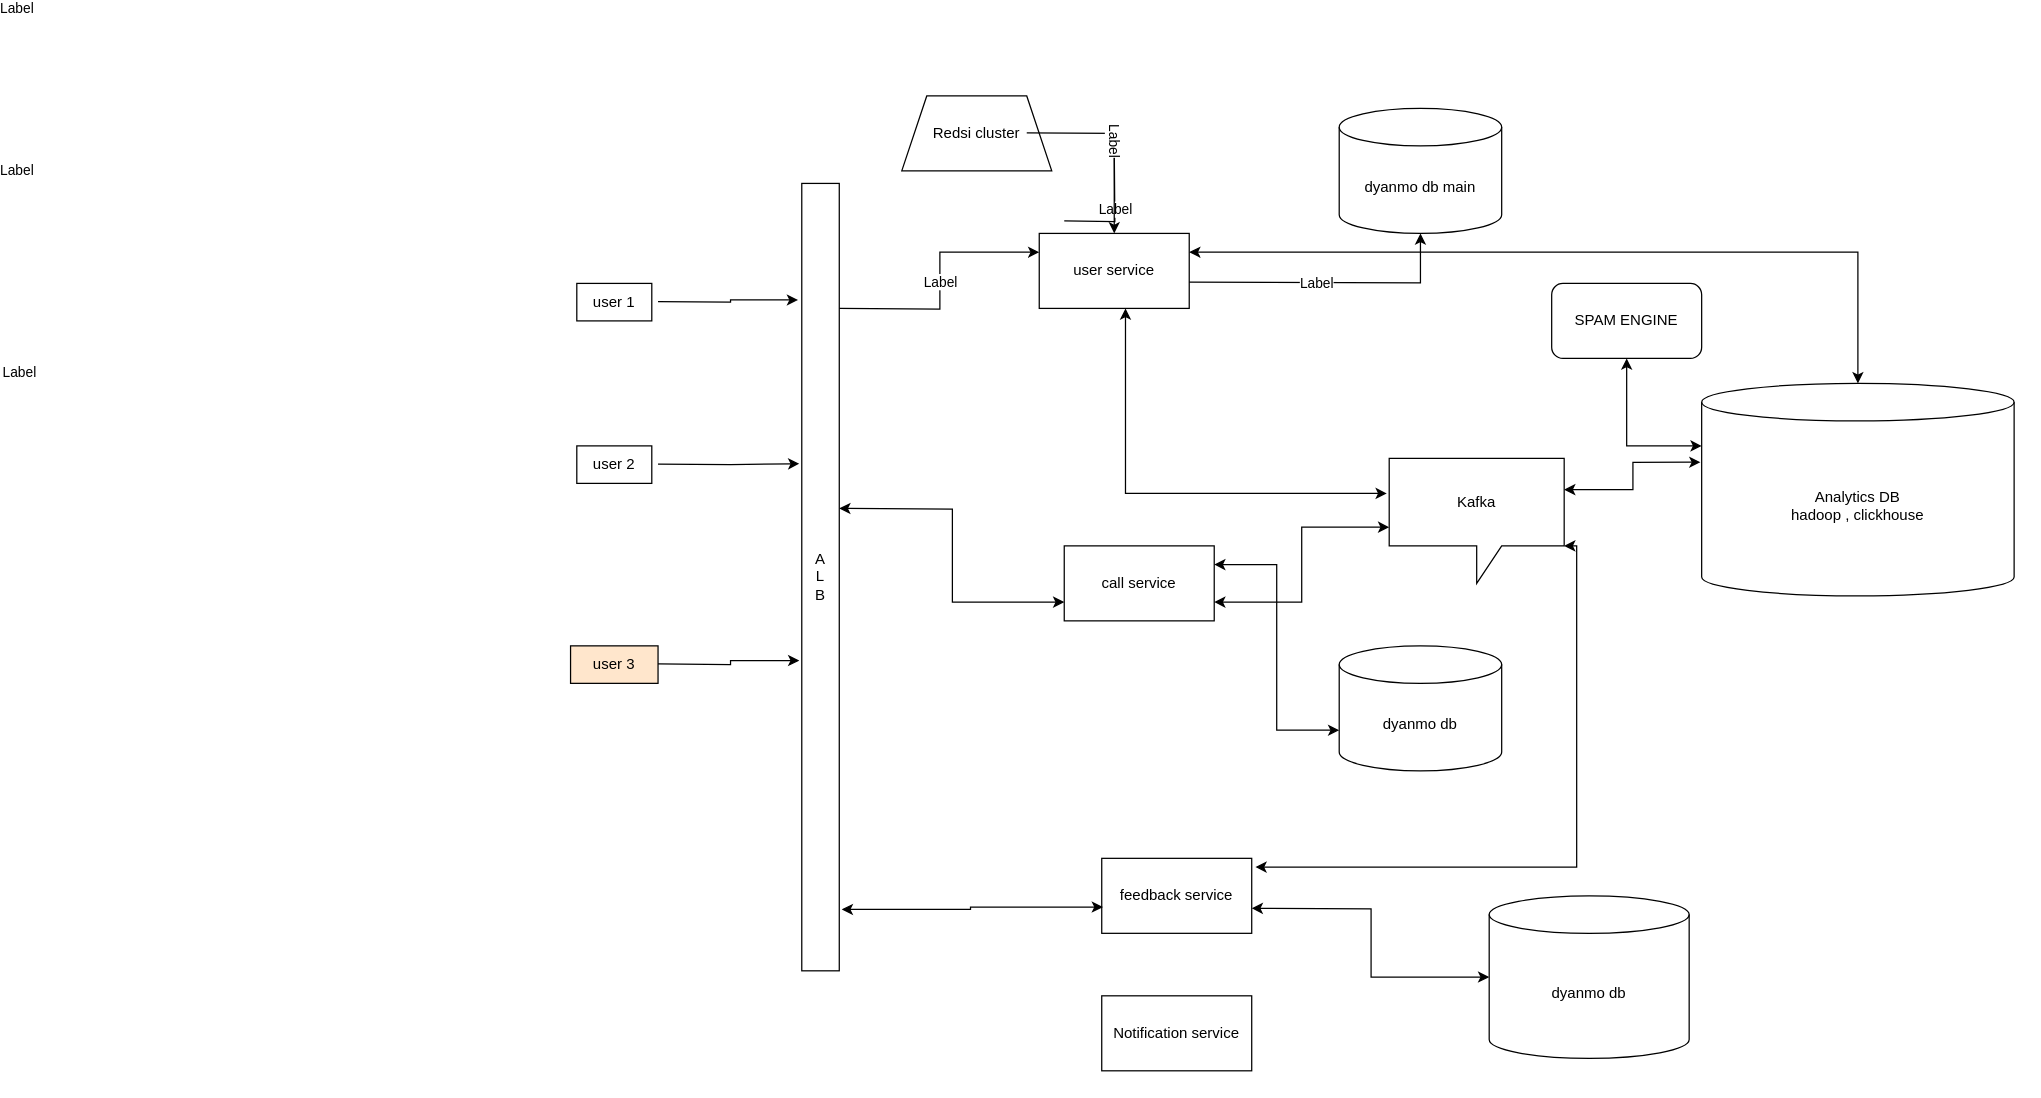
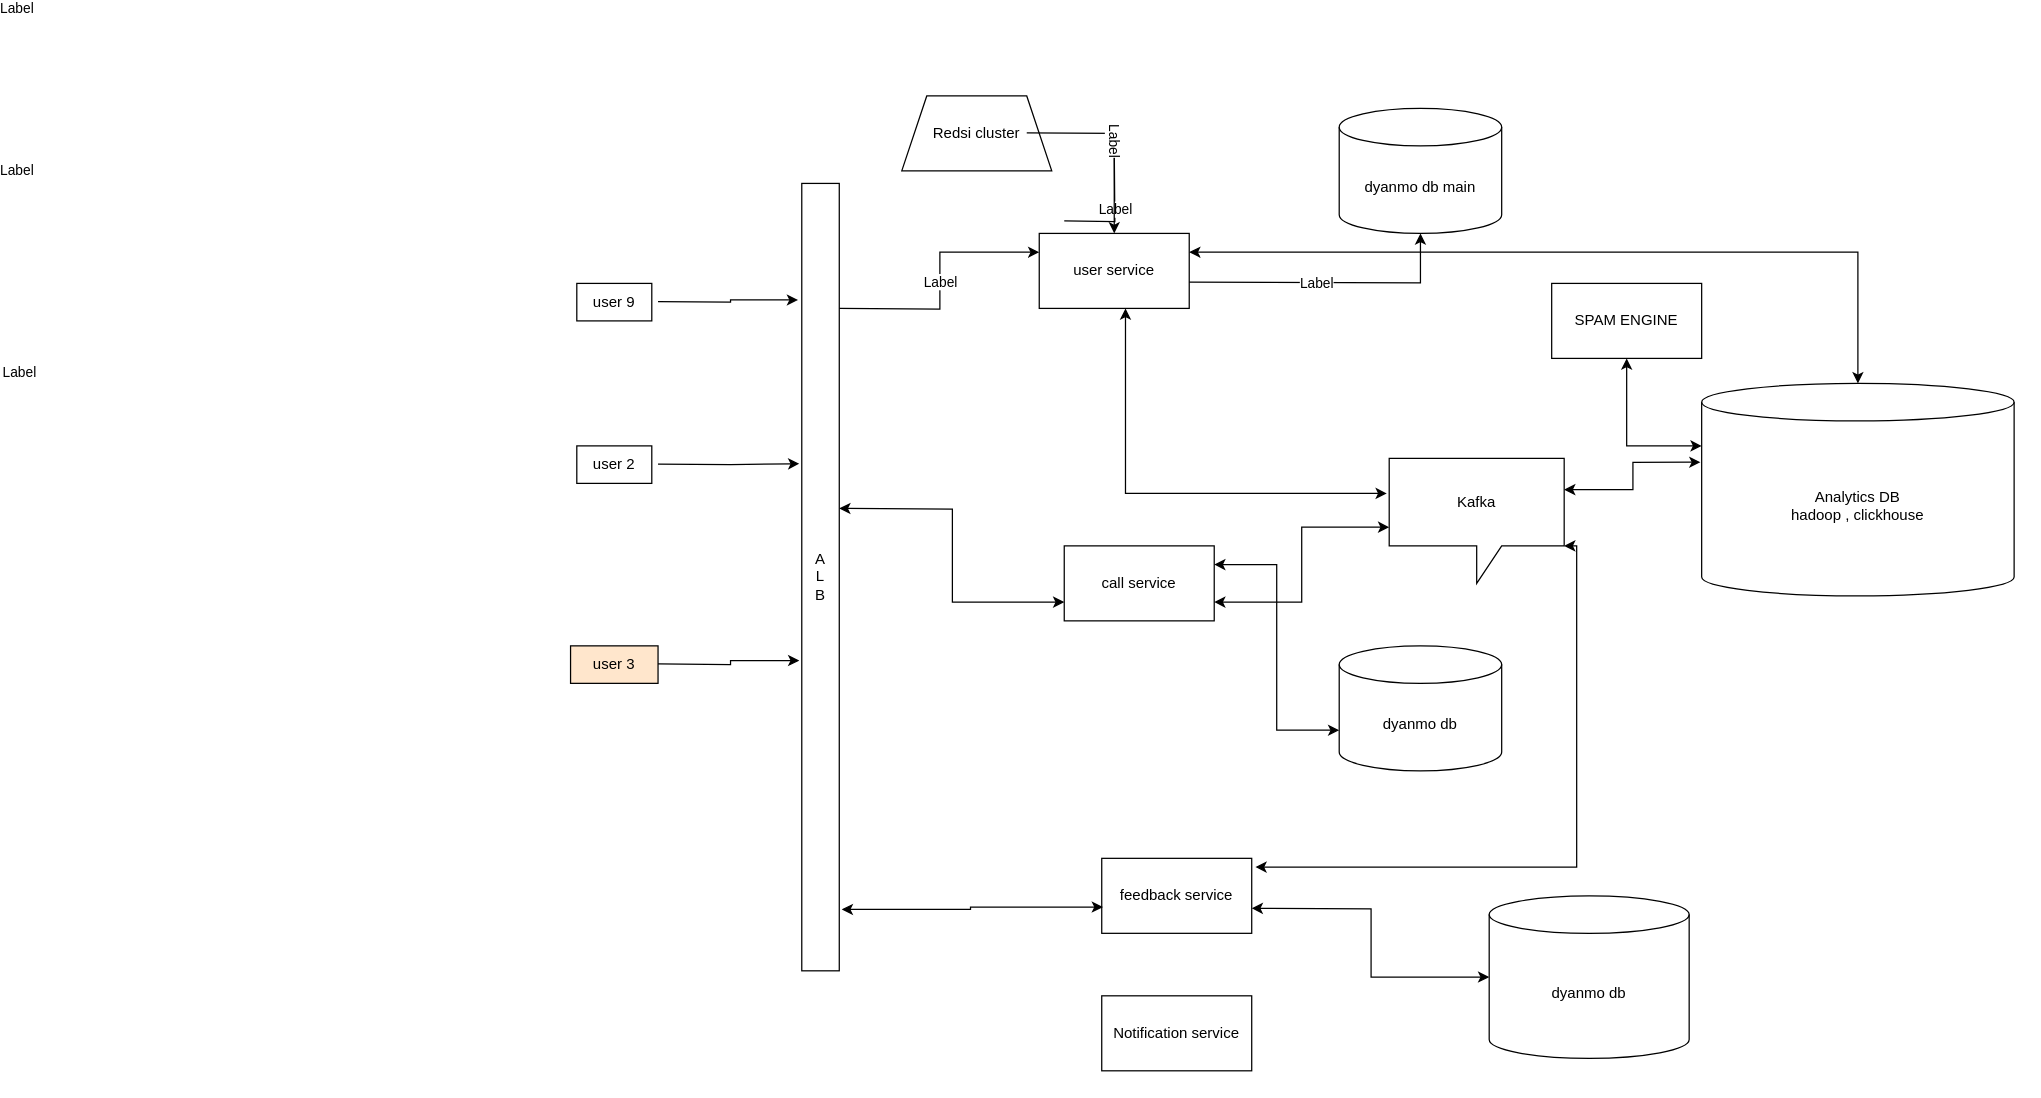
node "user 1": label "user 1" -> "user 9"
node "SPAM ENGINE": shape rounded rectangle -> rectangle
